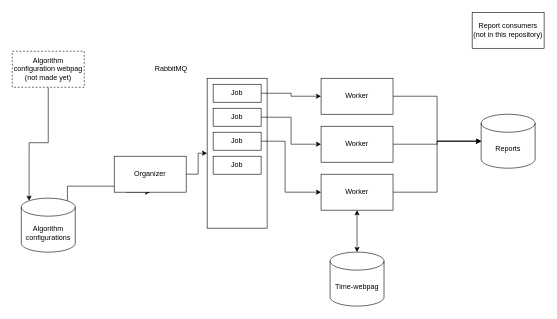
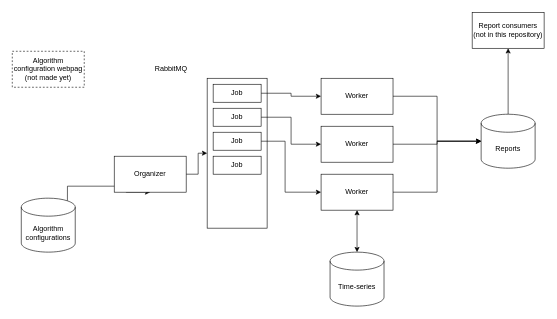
edge "Reports" -> "Report consumers (not in this repository)": added
edge "Algorithm configuration webpag (not made yet)" -> "Algorithm configurations": removed
node "Time-webpag": label "Time-webpag" -> "Time-series"
